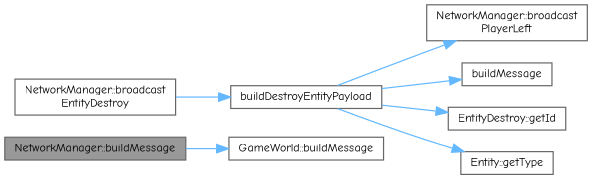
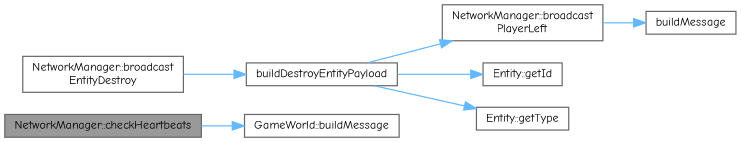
edge "buildDestroyEntityPayload" -> "buildMessage": now "NetworkManager::broadcast PlayerLeft" -> "buildMessage"
node "EntityDestroy::getId": label "EntityDestroy::getId" -> "Entity::getId"
node "NetworkManager::buildMessage": label "NetworkManager::buildMessage" -> "NetworkManager::checkHeartbeats"
